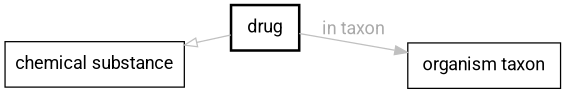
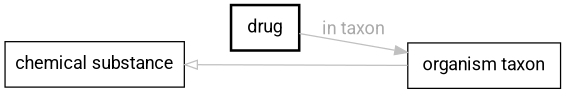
edge "drug" -> "chemical substance": now "organism taxon" -> "chemical substance"
